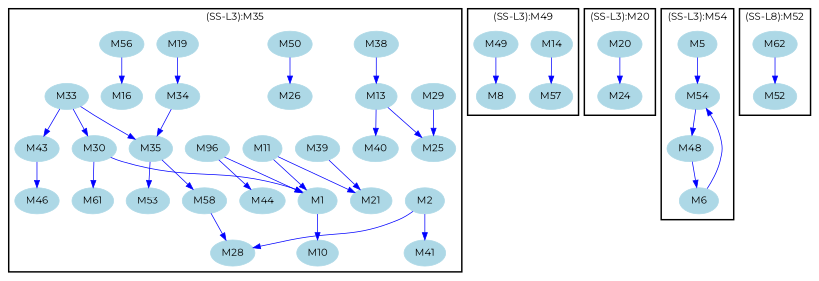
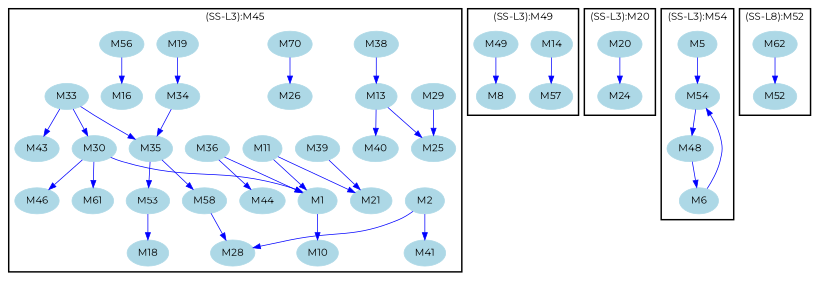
cluster "(SS-L3):M35": label "(SS-L3):M35" -> "(SS-L3):M45"
node "M50": label "M50" -> "M70"
node "M96": label "M96" -> "M36"
edge "M43" -> "M46": now "M30" -> "M46"
node "M18": added
